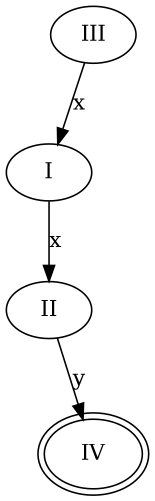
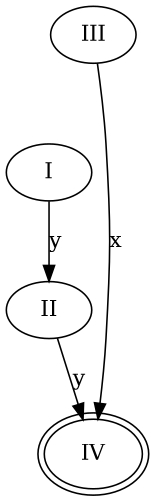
edge "III" -> "I": now "III" -> "IV"
edge "I" -> "II": label "x" -> "y"
